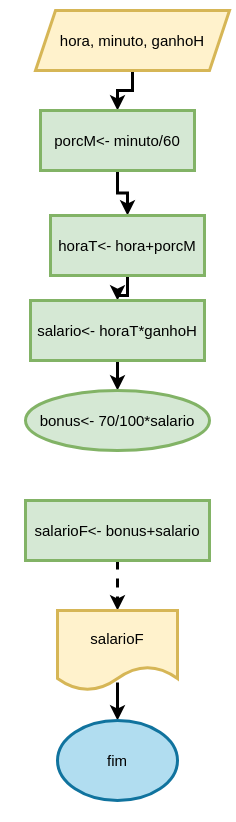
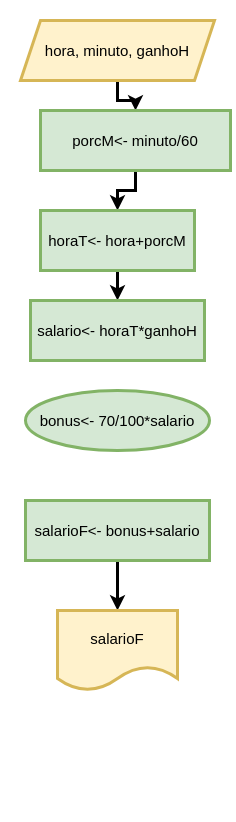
node "hora, minuto, ganhoH": moved (133, 41) -> (118, 51)
node "porcM<- minuto/60": size 154x60 -> 190x60
node "horaT<- hora+porcM": moved (128, 246) -> (118, 241)
edge "salario<- horaT*ganhoH" -> "bonus<- 70/100*salario": removed
edge "salarioF<- bonus+salario" -> "salarioF": style dashed -> solid
edge "salarioF" -> "fim": removed
node "fim": removed
